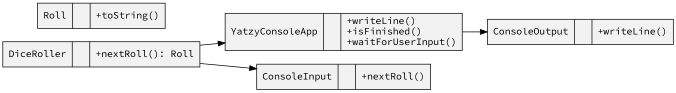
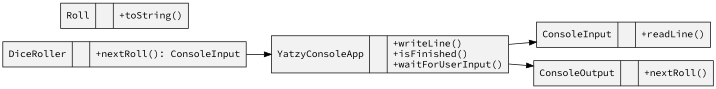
node "ConsoleOutput": text "+writeLine()" -> "+nextRoll()"
node "DiceRoller": text "+nextRoll(): Roll" -> "+nextRoll(): ConsoleInput"
edge "DiceRoller" -> "ConsoleInput": now "YatzyConsoleApp" -> "ConsoleInput"
node "ConsoleInput": text "+nextRoll()" -> "+readLine()"
